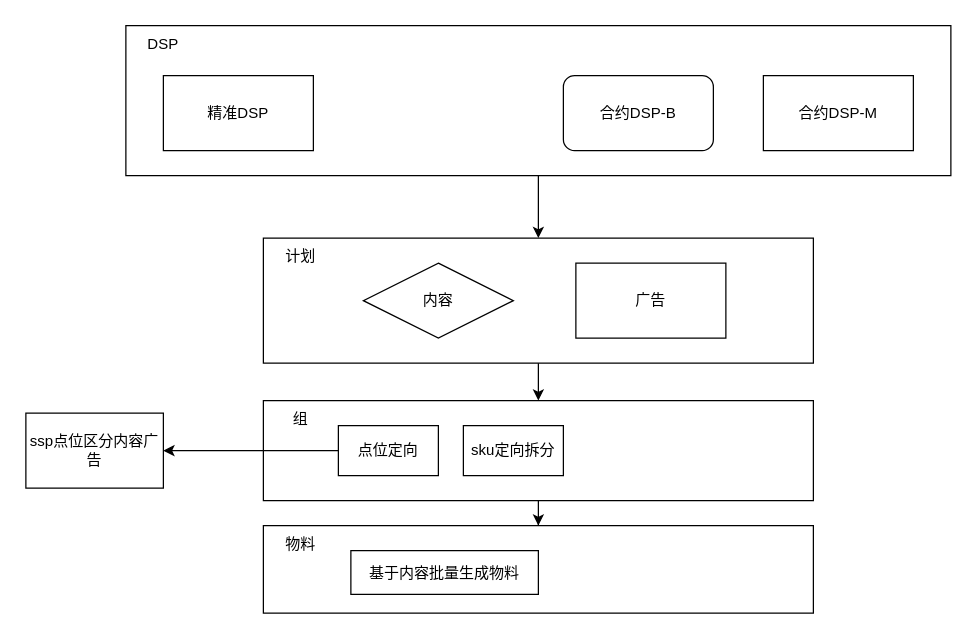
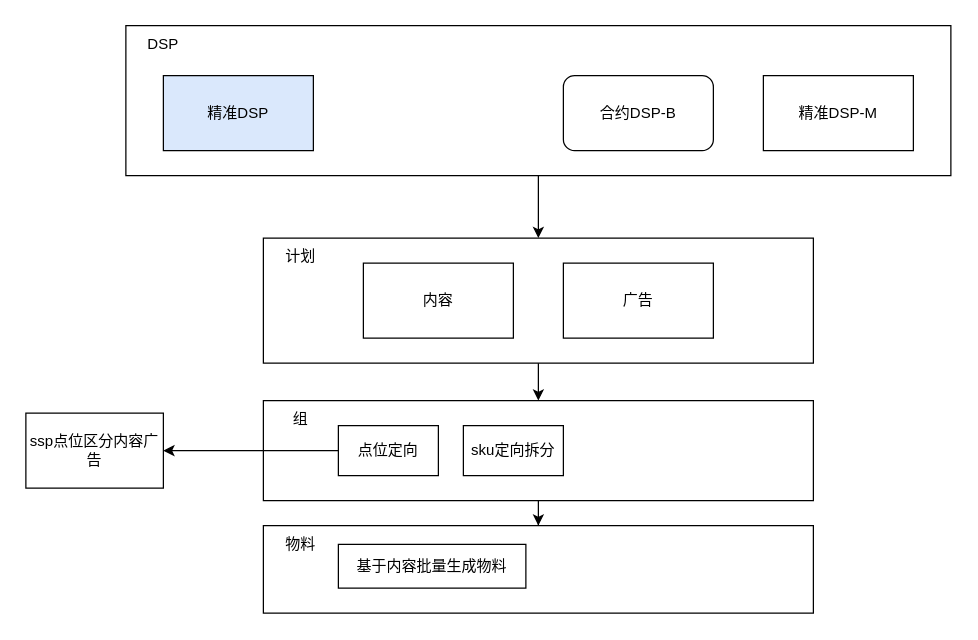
node "精准DSP": fillcolor #ffffff -> #dae8fc
node "合约DSP-M": label "合约DSP-M" -> "精准DSP-M"
node "内容": shape diamond -> rectangle
node "广告": moved (651, 301) -> (638, 301)
node "基于内容批量生成物料": moved (444, 573) -> (432, 566)
